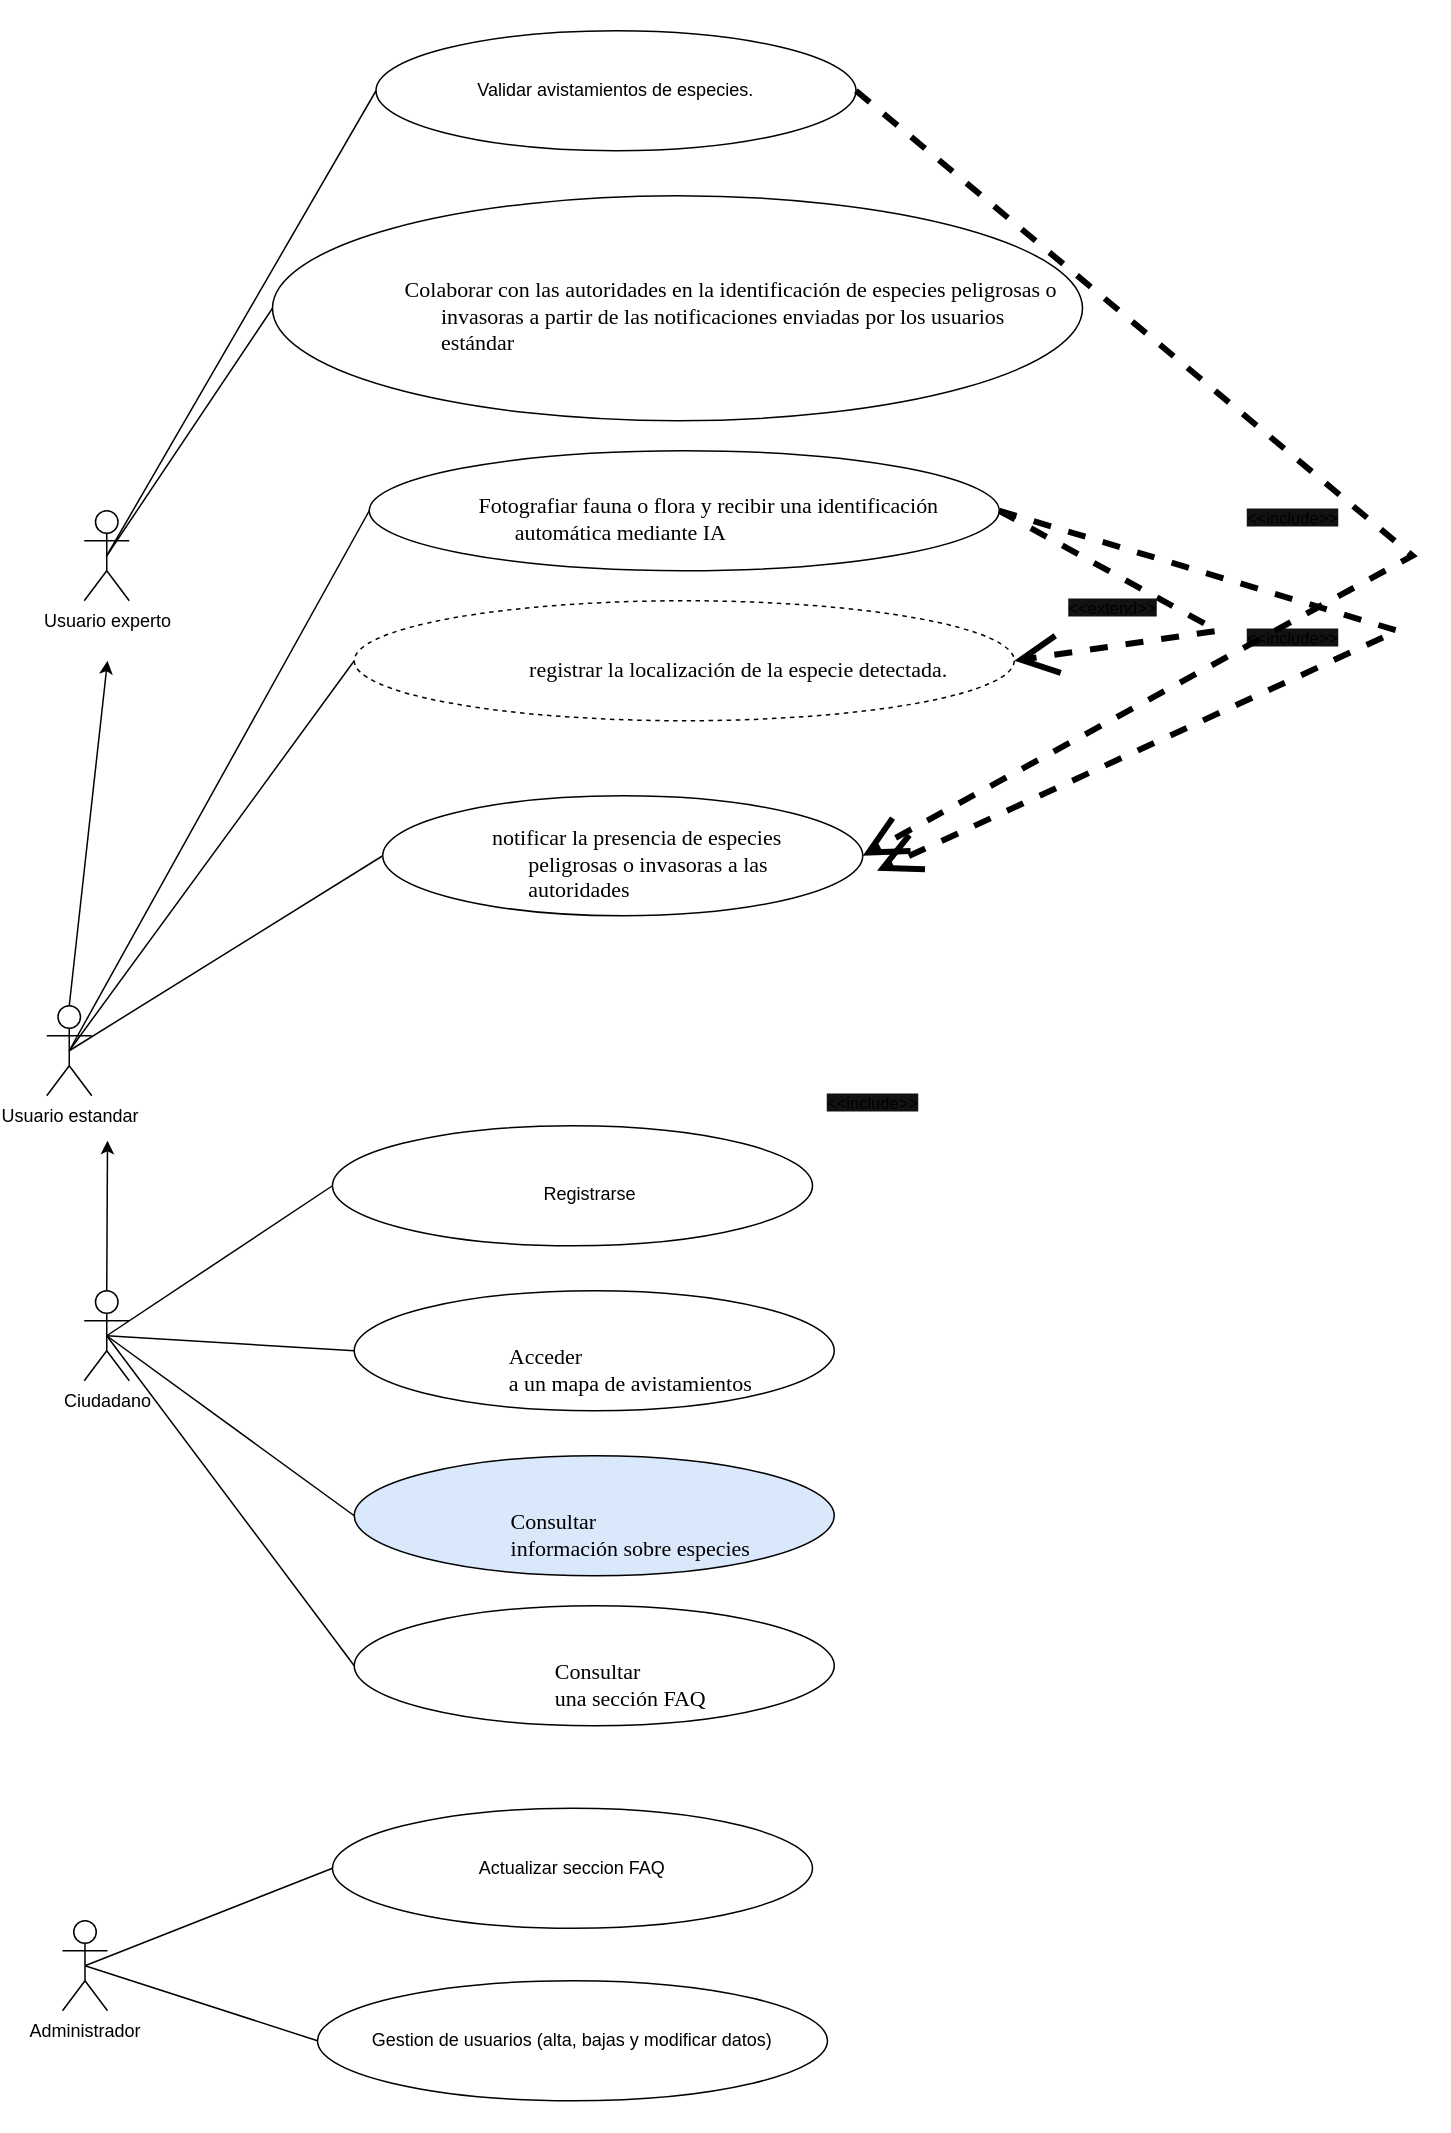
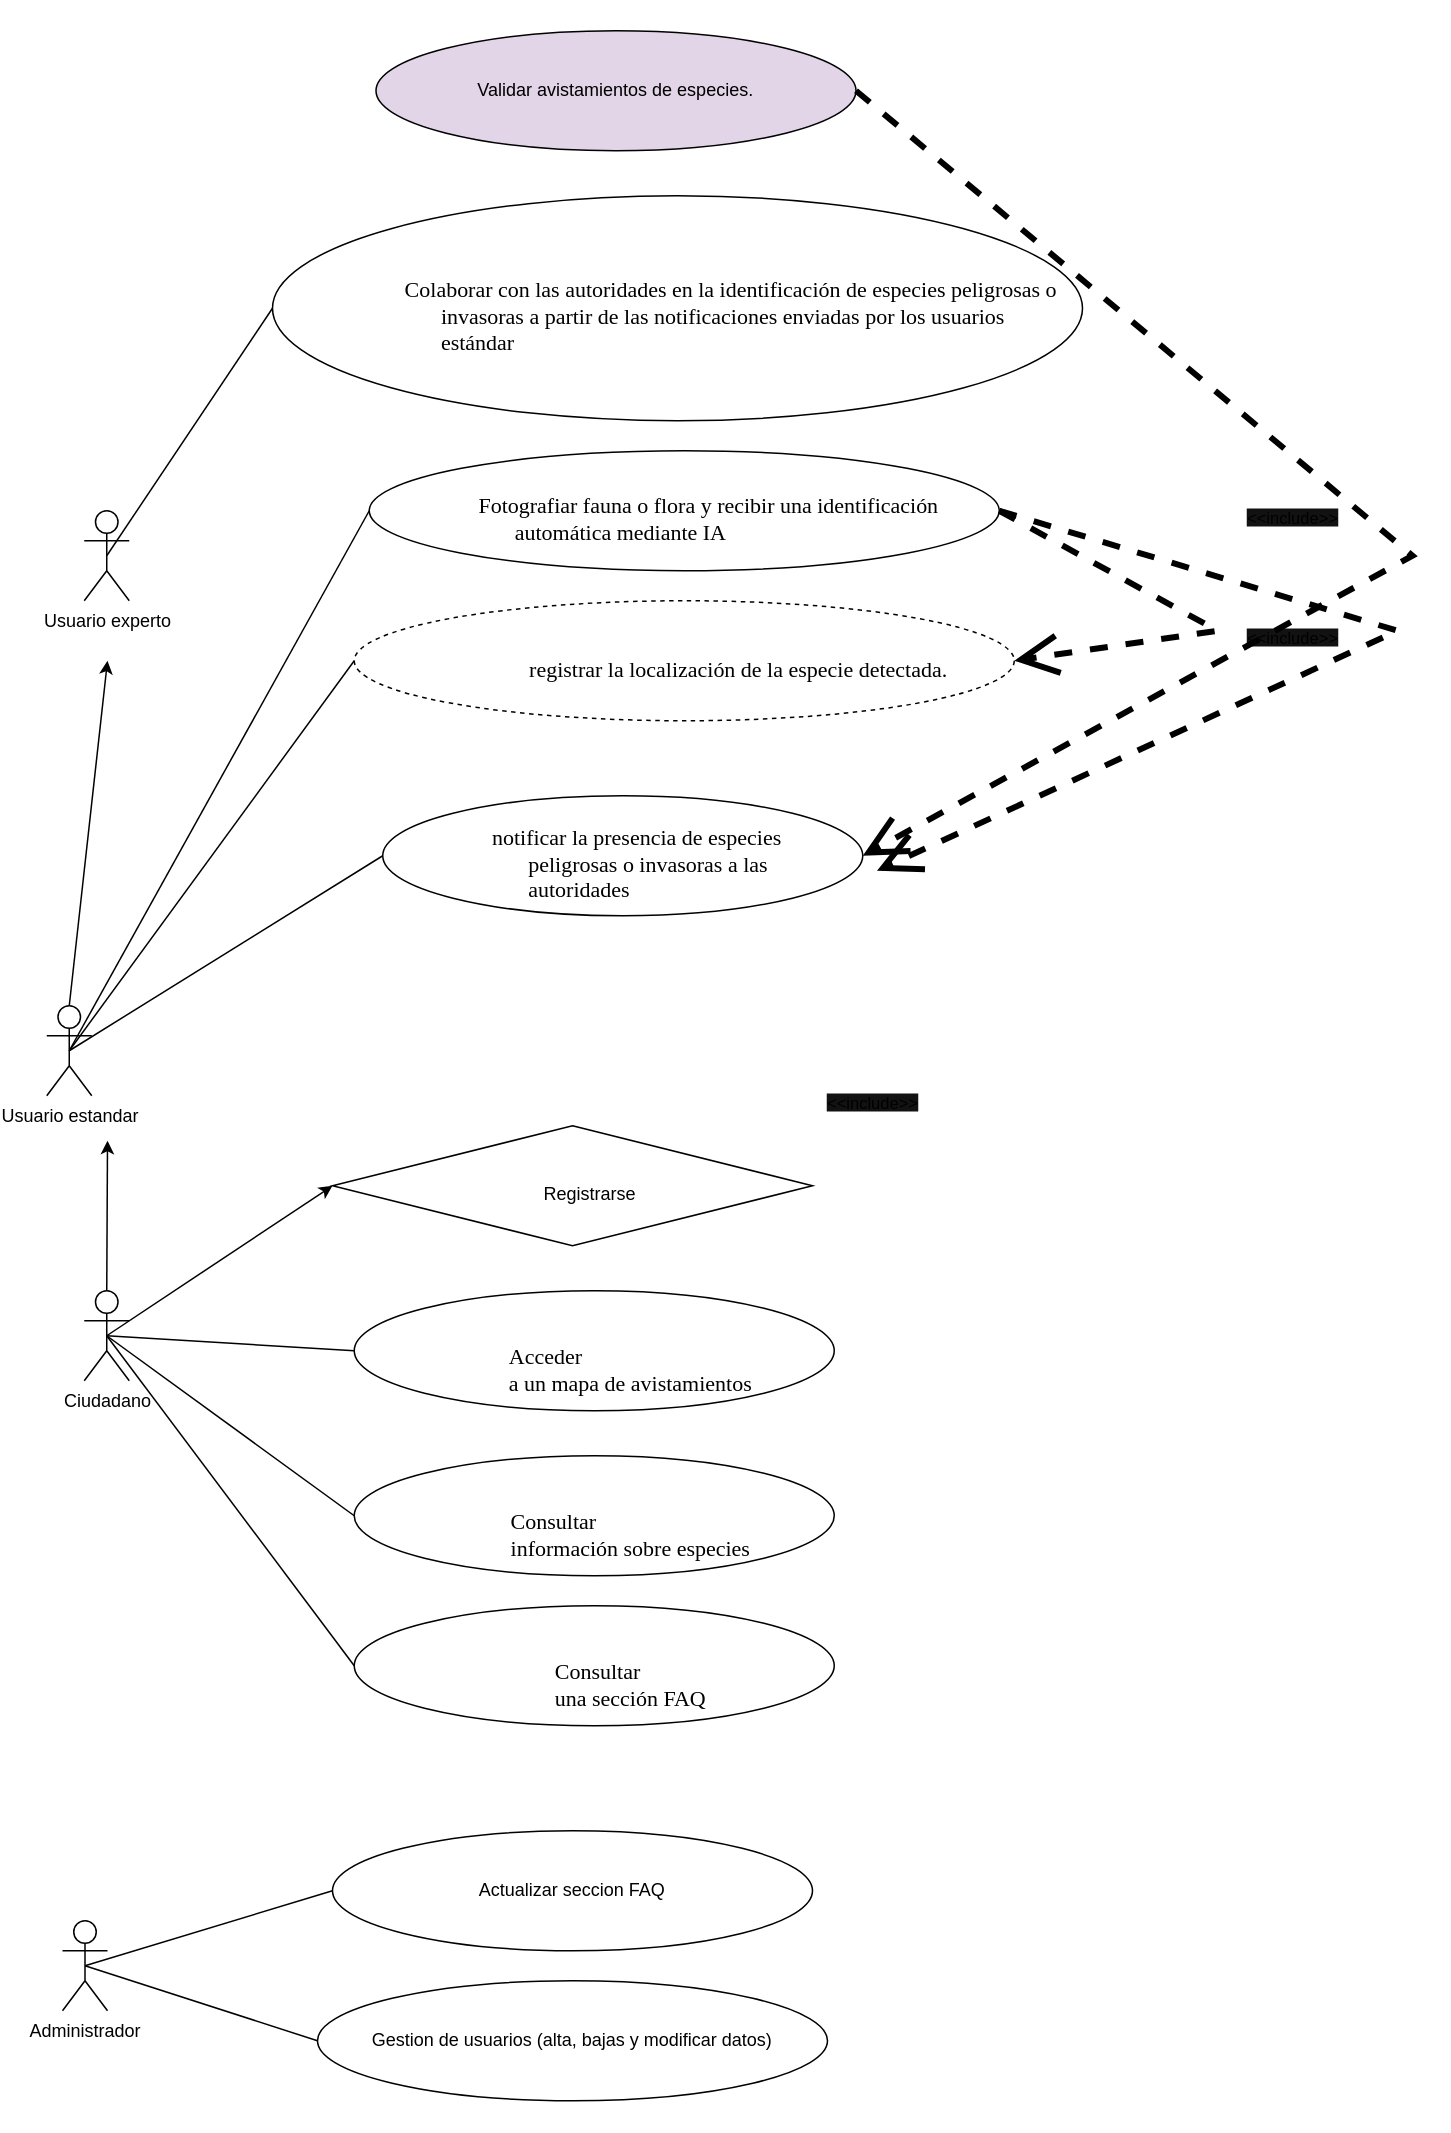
node "Validar avistamientos de especies.": fillcolor #ffffff -> #e1d5e7
edge "Validar avistamientos de especies." -- "Usuario experto": removed
node "<<extend>>": removed
node "Registrarse": shape ellipse -> diamond
edge "Registrarse" -- "Ciudadano": arrowhead none -> classic
node "Consultar información sobre especies": fillcolor #dae8fc -> #ffffff
node "Actualizar seccion FAQ": moved (572, 1868) -> (572, 1891)
